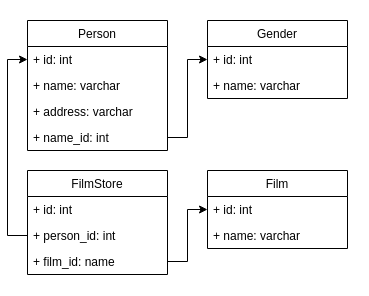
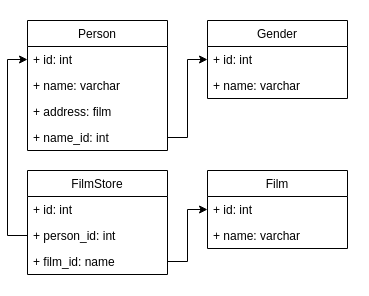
node "+ address: varchar": label "+ address: varchar" -> "+ address: film"
